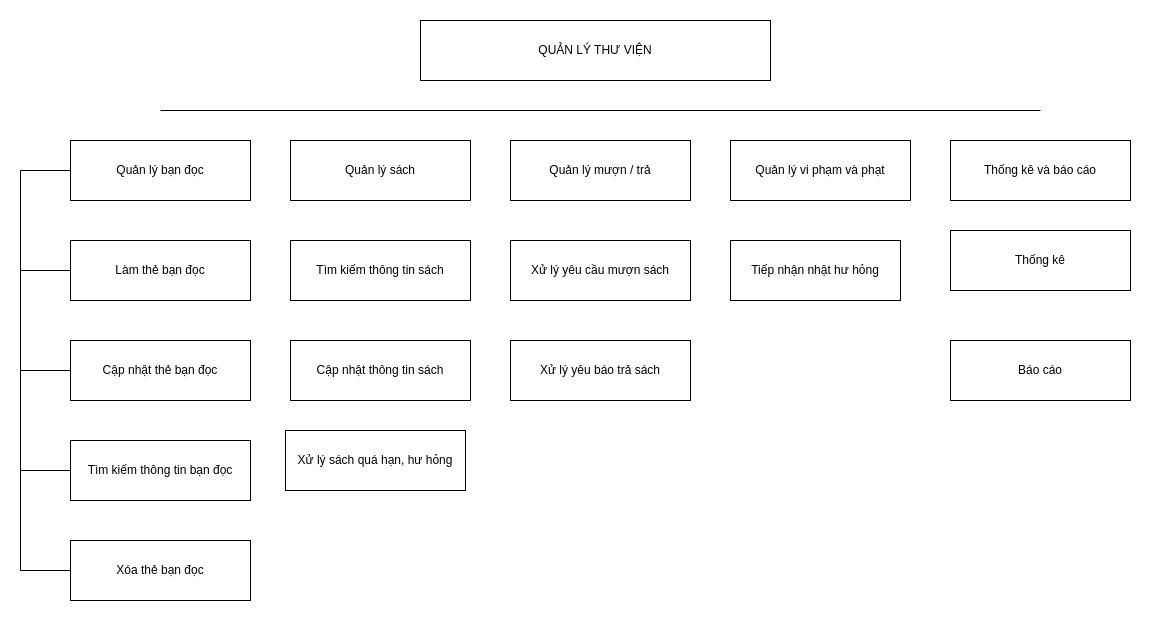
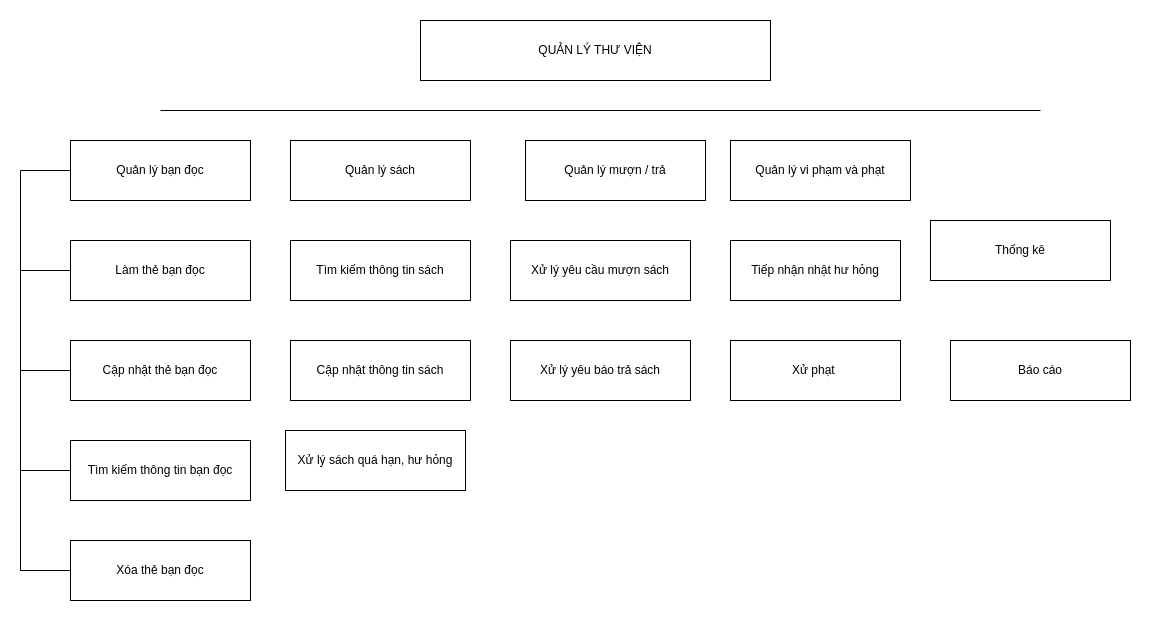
node "Quản lý mượn / trả": moved (601, 171) -> (616, 171)
node "Thống kê và báo cáo": removed
node "Thống kê": moved (1041, 261) -> (1021, 251)
node "Xử phạt": added
